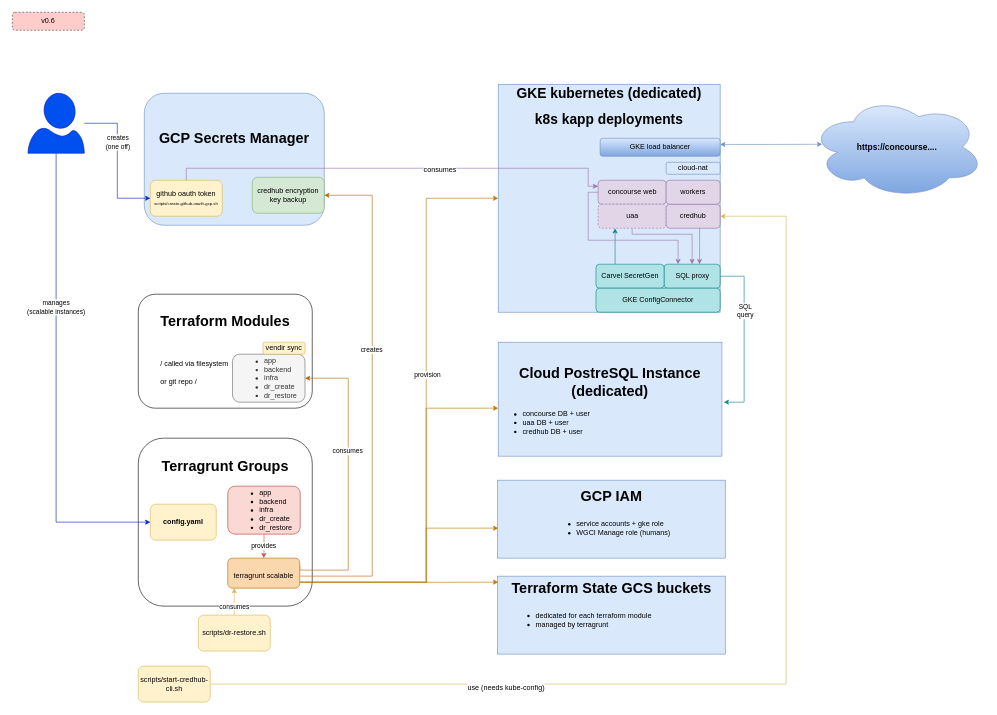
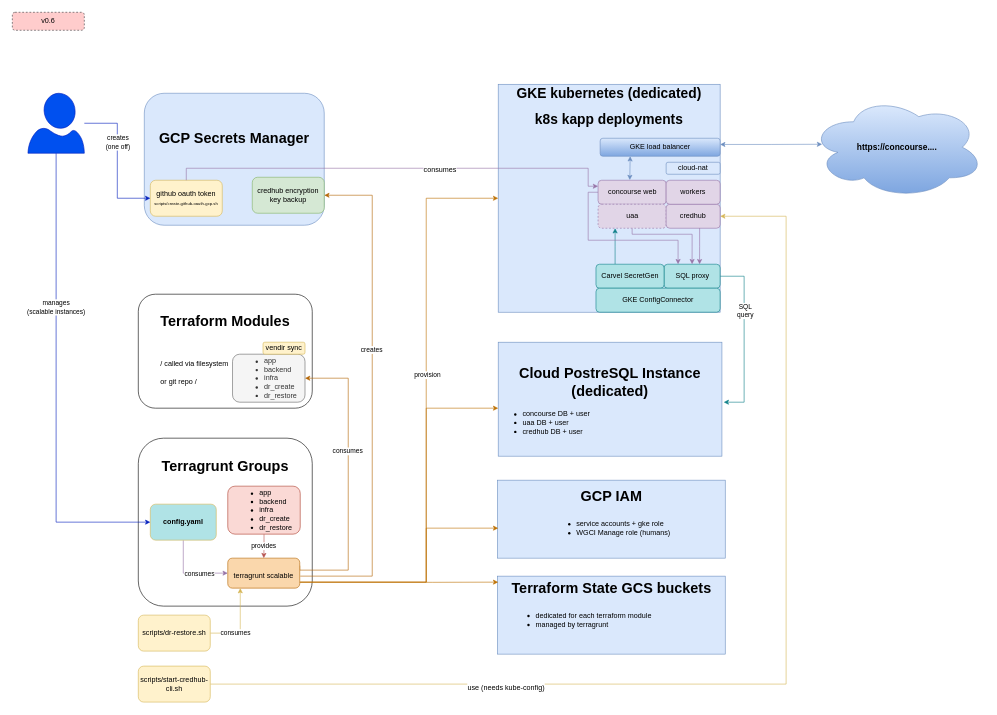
edge "GKE load balancer" -- "concourse web": added
node "config.yaml": fillcolor #fff2cc -> #b0e3e6
edge "config.yaml" -> "terragrunt scalable": added, label "consumes"
node "scripts/dr-restore.sh": moved (234, 633) -> (174, 633)
